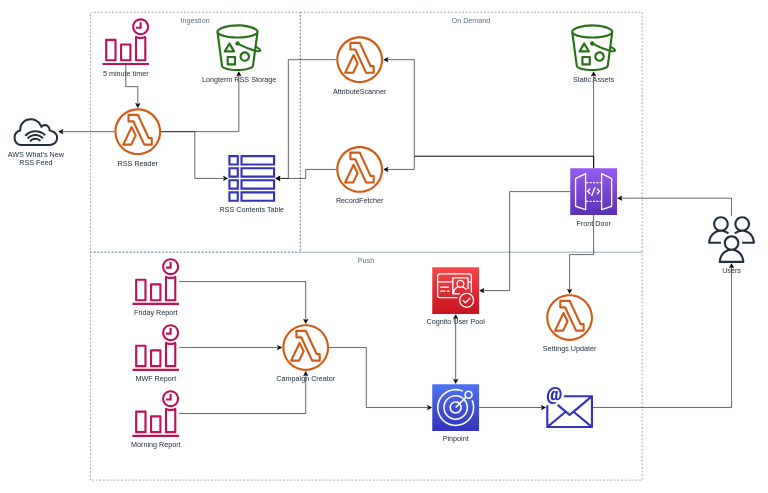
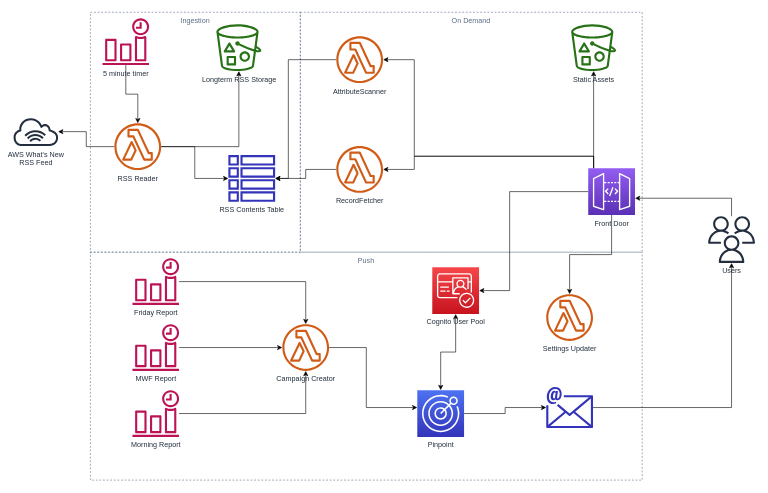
node "RSS Reader": moved (138, 132) -> (138, 147)
node "Front Door": moved (594, 192) -> (612, 192)
node "Pinpoint": moved (456, 408) -> (441, 414)
